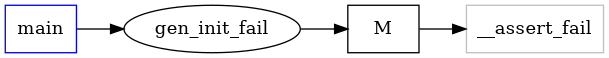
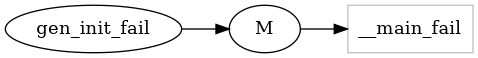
node "main": removed
node "M": shape box -> ellipse
node "__assert_fail": label "__assert_fail" -> "__main_fail"
